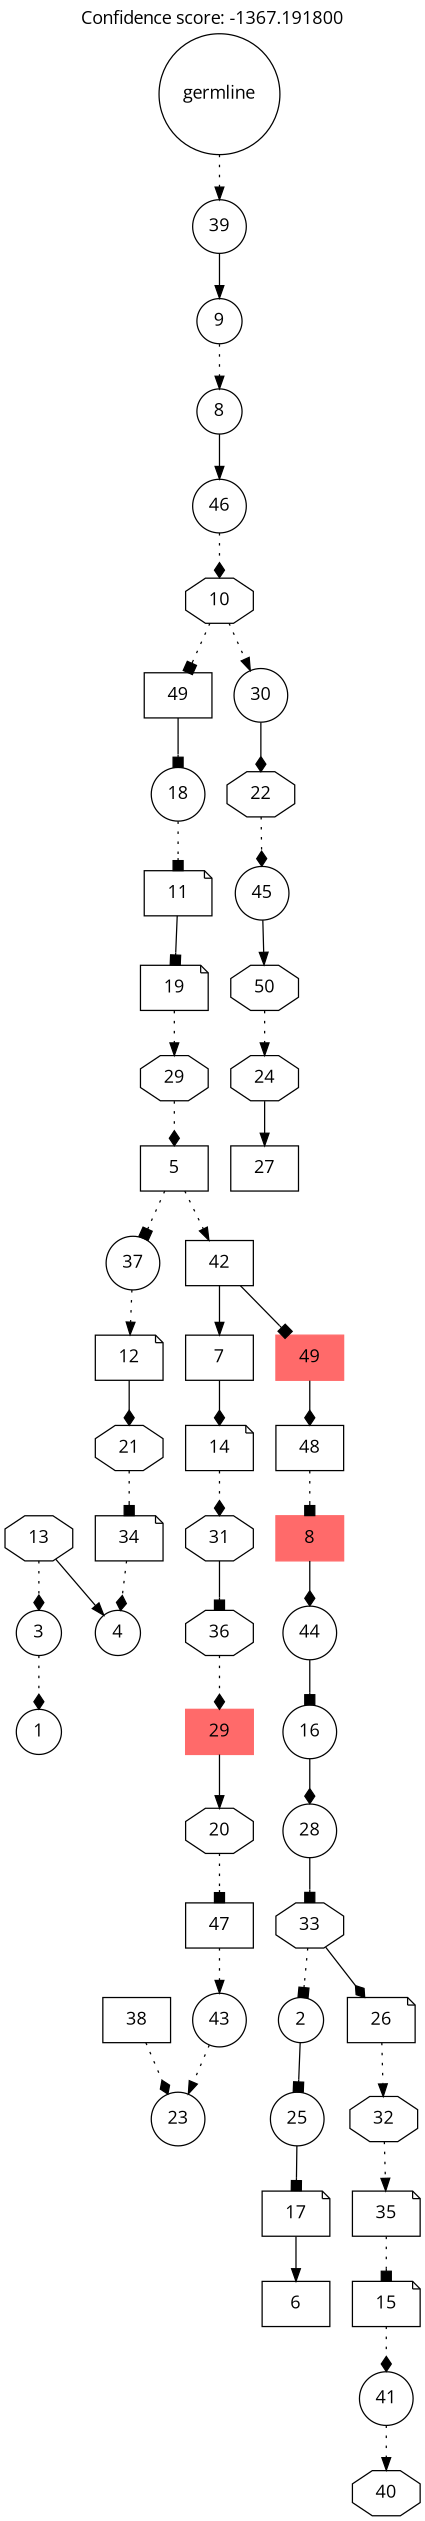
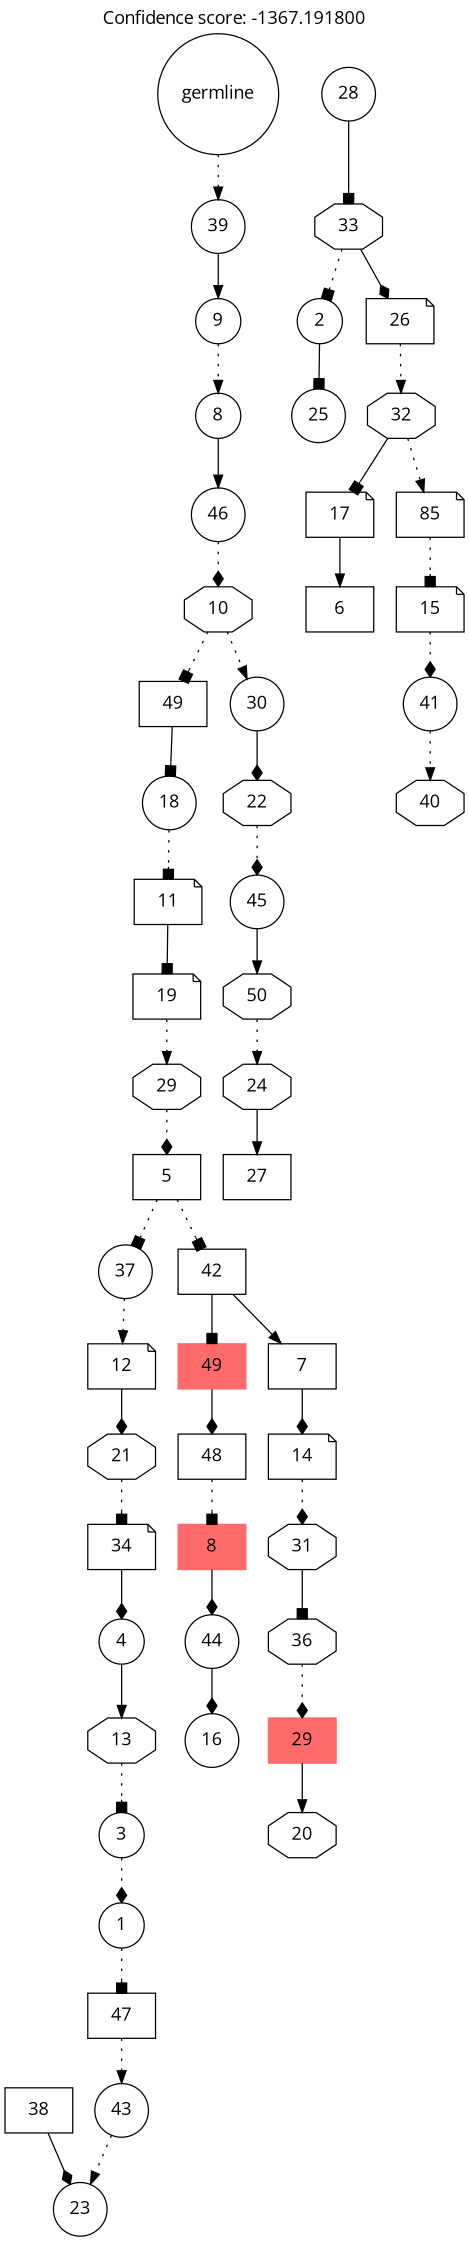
edge "5" -> "42": arrowhead normal -> box
edge "13" -> "3": arrowhead diamond -> box
edge "34" -> "4": style dotted -> solid
edge "13" -> "4": reversed
edge "44" -> "16": arrowhead box -> diamond
edge "16" -> "28": removed
edge "20" -> "47": now "1" -> "47"
edge "38" -> "23": style dotted -> solid
edge "25" -> "17": now "32" -> "17"
node "35": label "35" -> "85"
